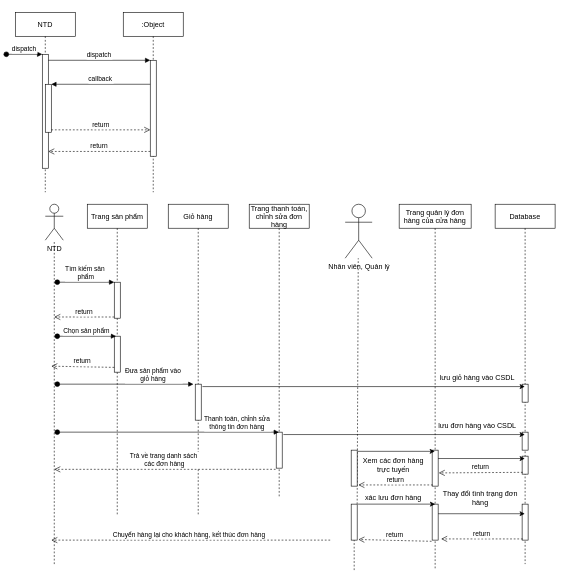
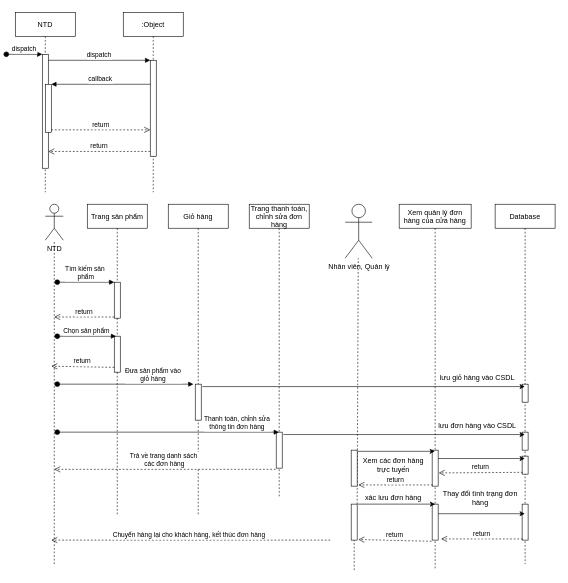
node "Trang quản lý đơn hàng của cửa hàng": label "Trang quản lý đơn hàng của cửa hàng" -> "Xem quản lý đơn hàng của cửa hàng"
